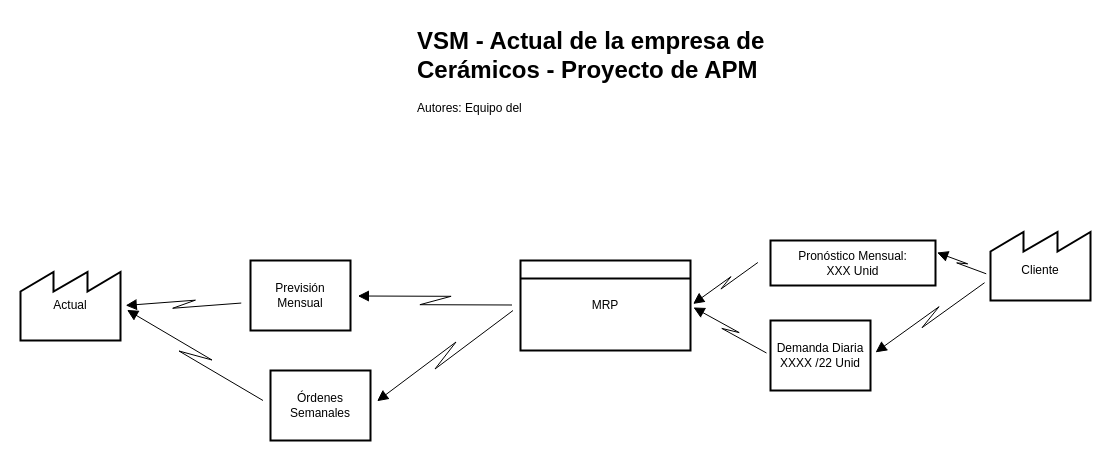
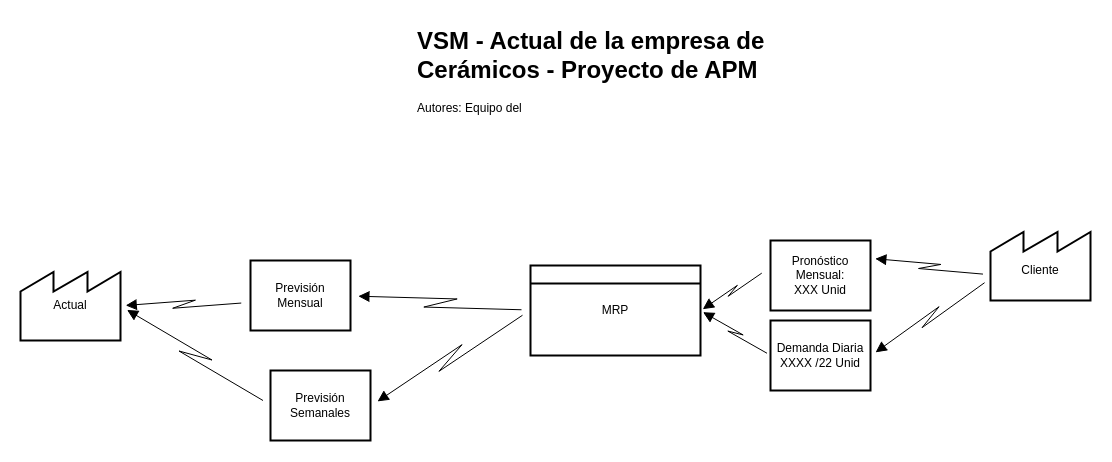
node "Pronóstico Mensual: XXX Unid": size 165x45 -> 100x70
node "MRP": moved (606, 306) -> (616, 311)
node "Órdenes Semanales": label "Órdenes Semanales" -> "Previsión Semanales"
